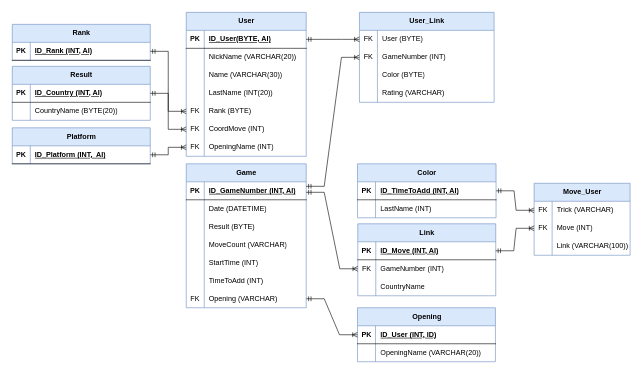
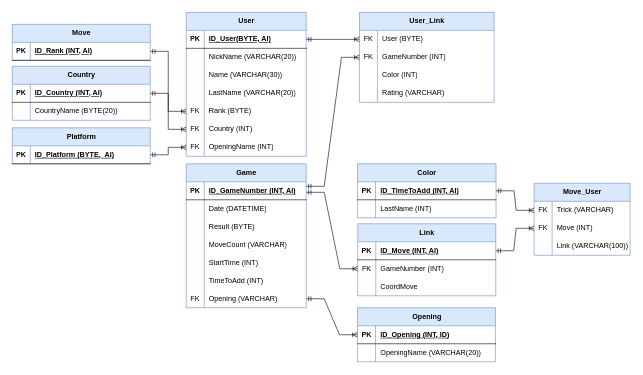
node "Rank": label "Rank" -> "Move"
node "Result": label "Result" -> "Country"
node "Color (BYTE)": label "Color (BYTE)" -> "Color (INT)"
node "LastName (INT(20))": label "LastName (INT(20))" -> "LastName (VARCHAR(20))"
node "CoordMove (INT)": label "CoordMove (INT)" -> "Country (INT)"
node "ID_Platform (INT, AI)": label "ID_Platform (INT, AI)" -> "ID_Platform (BYTE, AI)"
node "CountryName": label "CountryName" -> "CoordMove"
node "ID_User (INT, ID)": label "ID_User (INT, ID)" -> "ID_Opening (INT, ID)"
